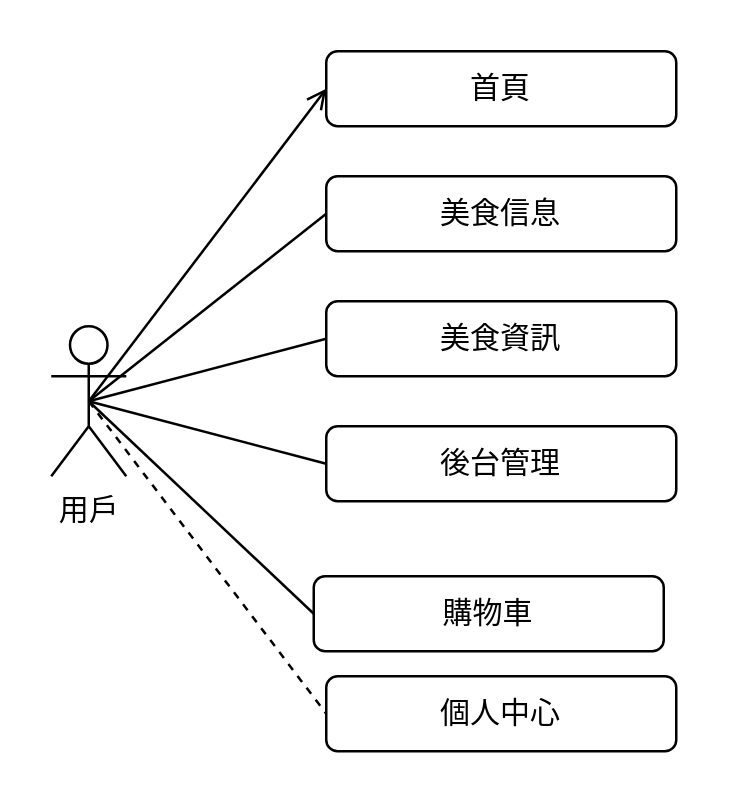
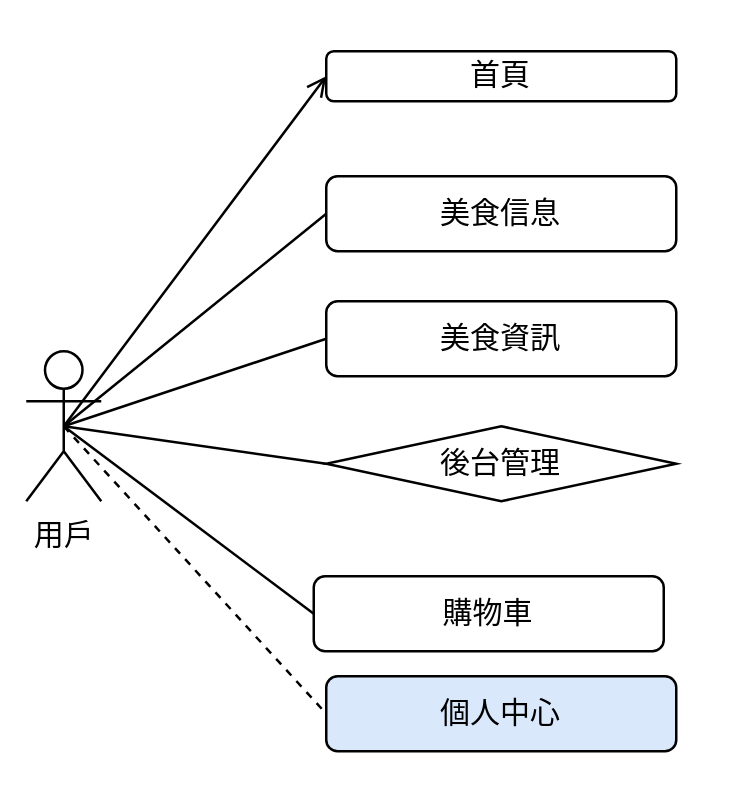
node "首頁": size 350x75 -> 350x50
node "用戶": moved (89, 401) -> (64, 426)
node "後台管理": shape rounded rectangle -> diamond
node "個人中心": fillcolor #ffffff -> #dae8fc
